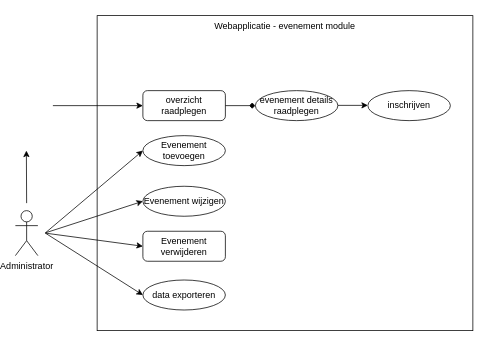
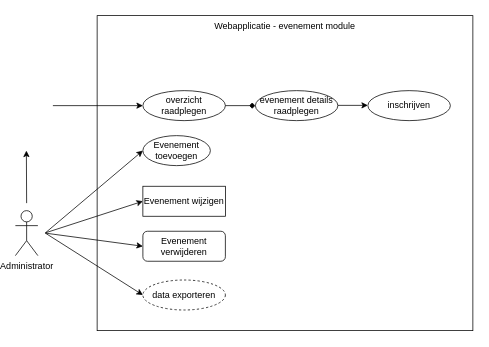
node "overzicht raadplegen": shape rounded rectangle -> ellipse
node "Evenement toevoegen": size 83x30 -> 68x30
node "Evenement wijzigen": shape ellipse -> rectangle
node "data exporteren": style solid -> dashed
